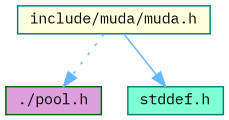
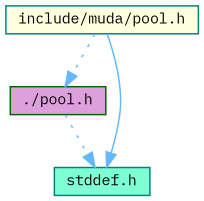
node "include/muda/muda.h": label "include/muda/muda.h" -> "include/muda/pool.h"
edge "./pool.h" -> "stddef.h": added
